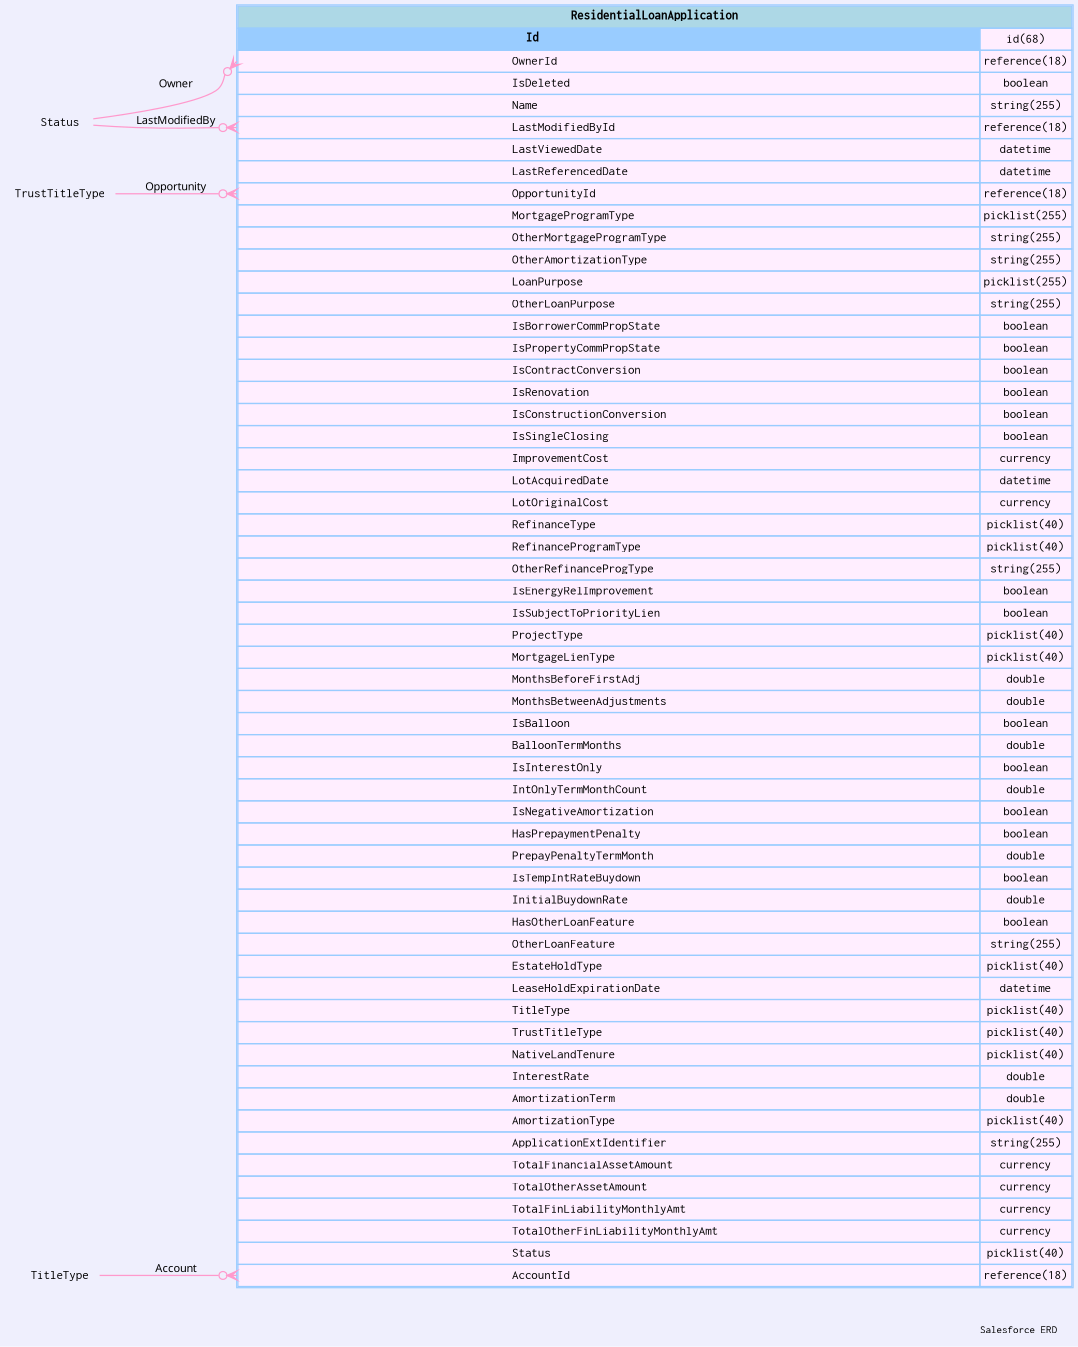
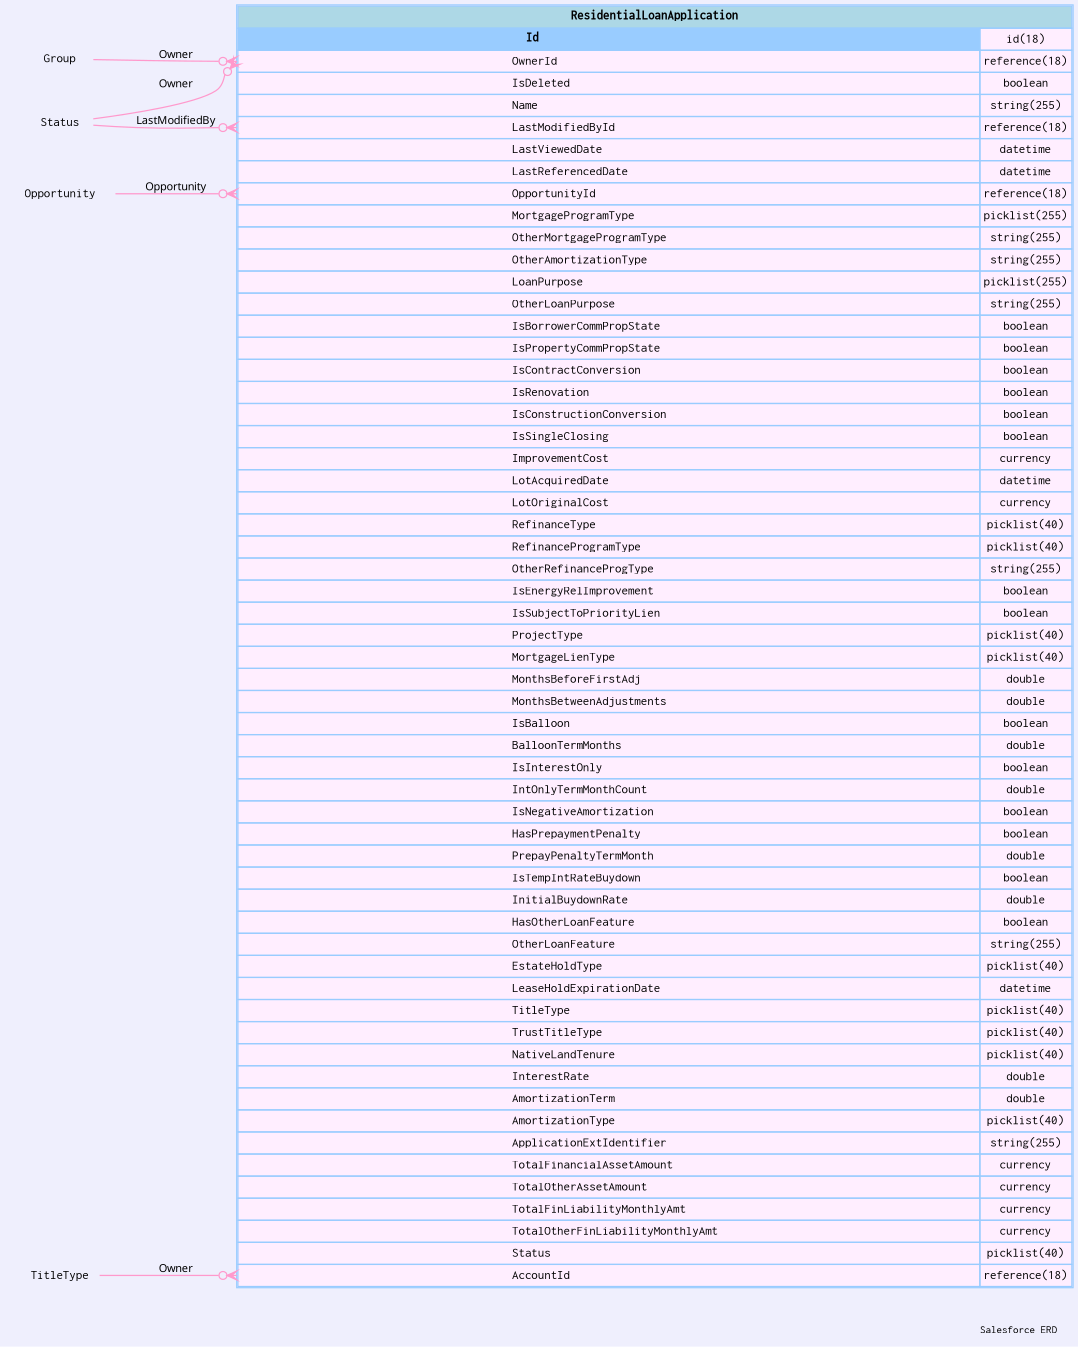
node "ResidentialLoanApplication": text "id(68)" -> "id(18)"
node "Group": added
node "TrustTitleType": label "TrustTitleType" -> "Opportunity"
edge "TitleType" -> "ResidentialLoanApplication": label "Account" -> "Owner"
